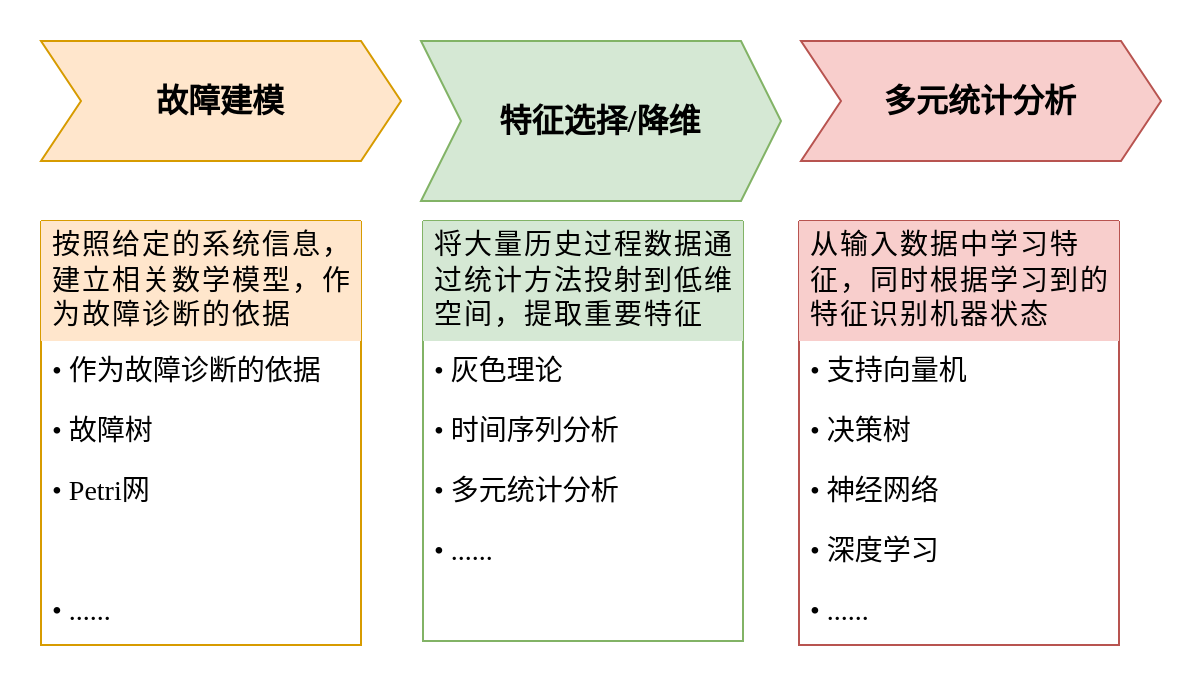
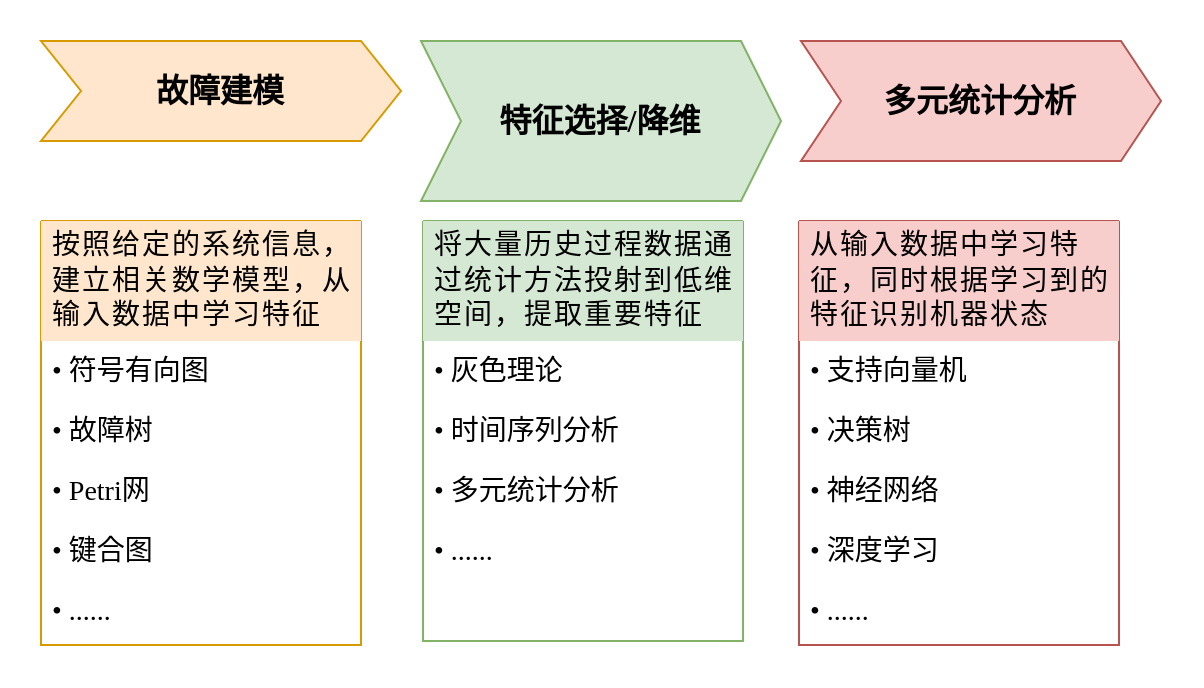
node "故障建模": size 360x120 -> 360x100
node "按照给定的系统信息，建立相关数学模型，作为故障诊断的依据": label "按照给定的系统信息，建立相关数学模型，作为故障诊断的依据" -> "按照给定的系统信息，建立相关数学模型，从输入数据中学习特征"
node "• 作为故障诊断的依据": label "• 作为故障诊断的依据" -> "• 符号有向图"
node "• 键合图": added
